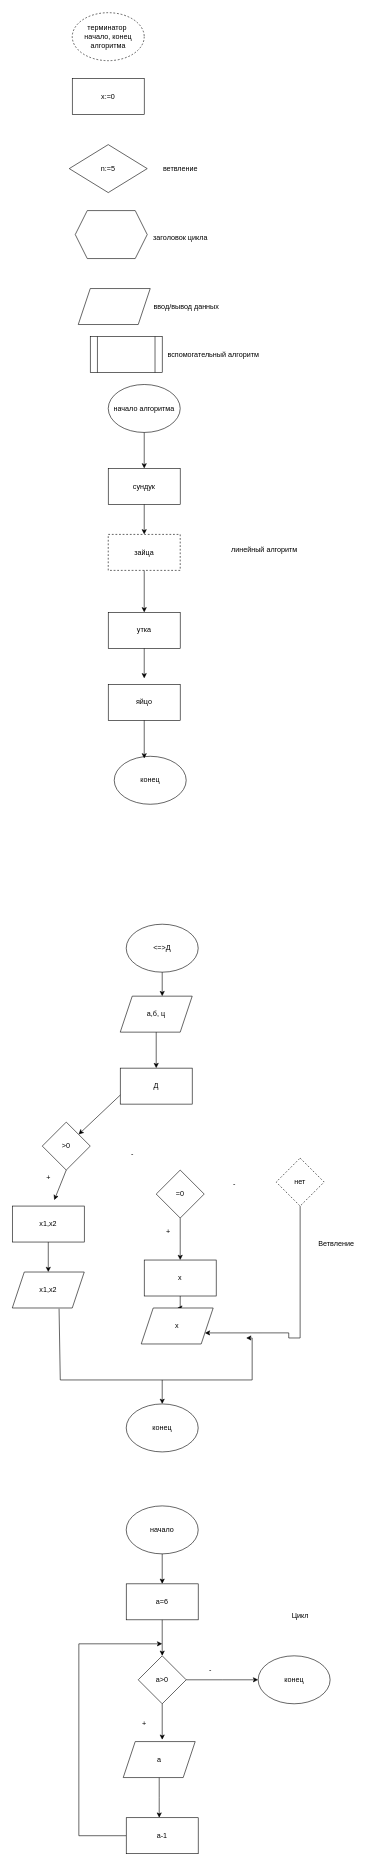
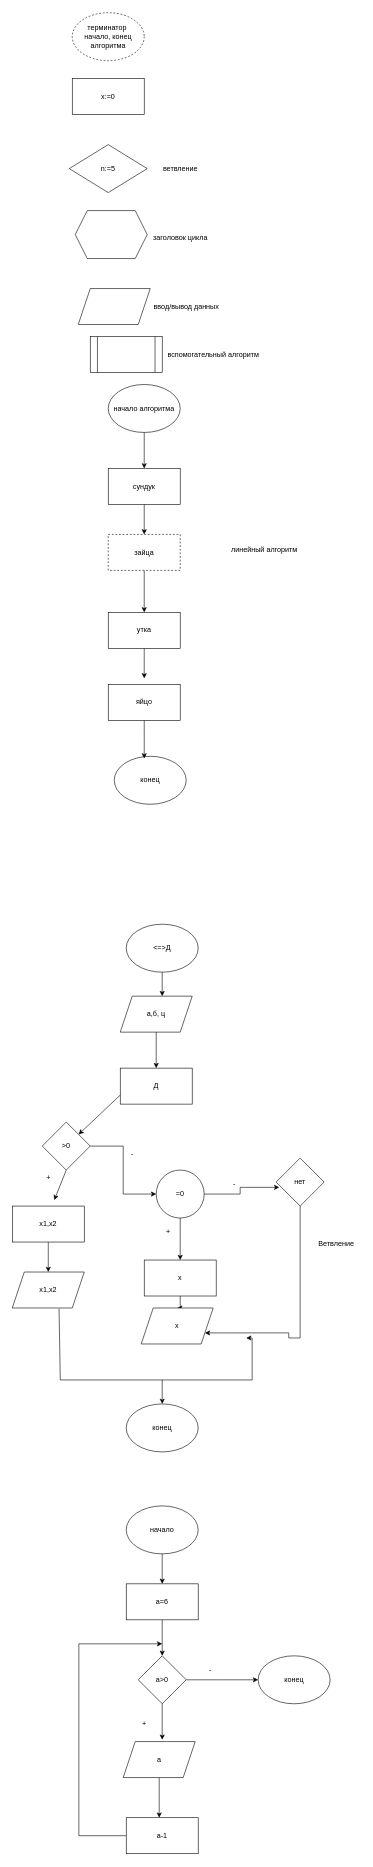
node "нет": style dashed -> solid
edge "=0" -> "нет": added
edge ">0" -> "=0": added
node "=0": shape diamond -> ellipse
node "Цикл": removed
